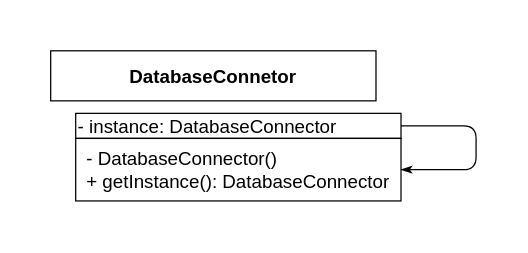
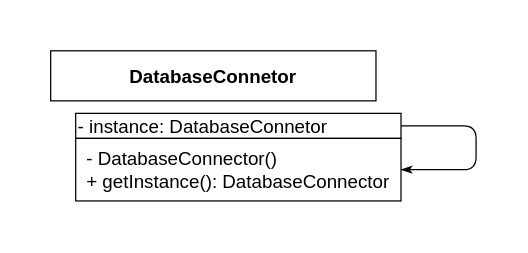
node "- instance: DatabaseConnector": label "- instance: DatabaseConnector" -> "- instance: DatabaseConnetor"
